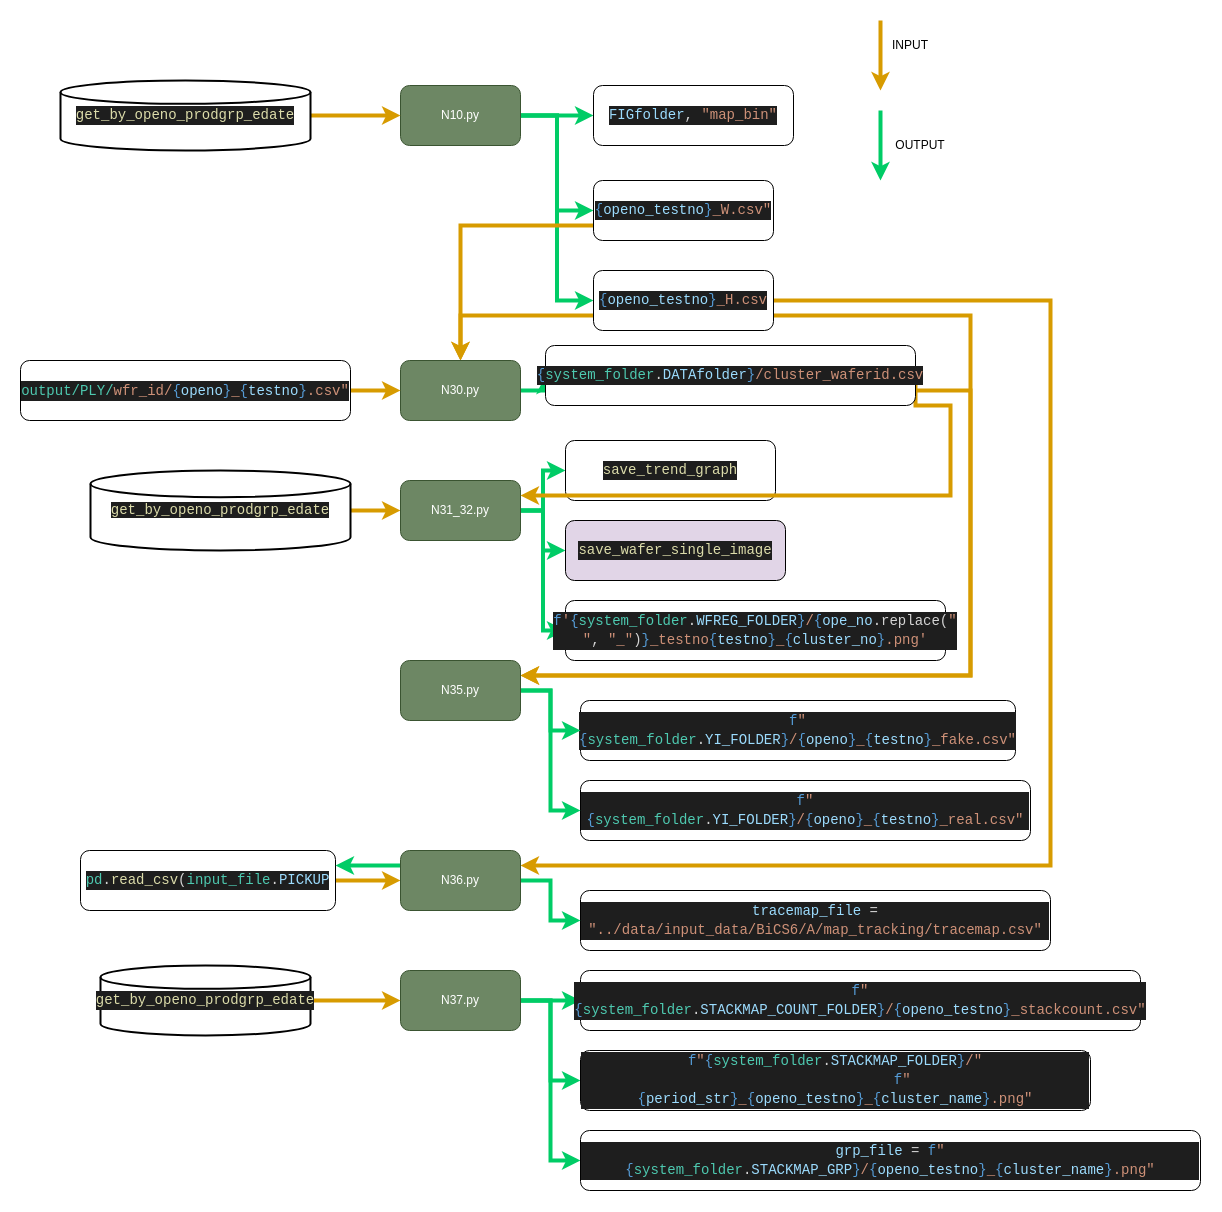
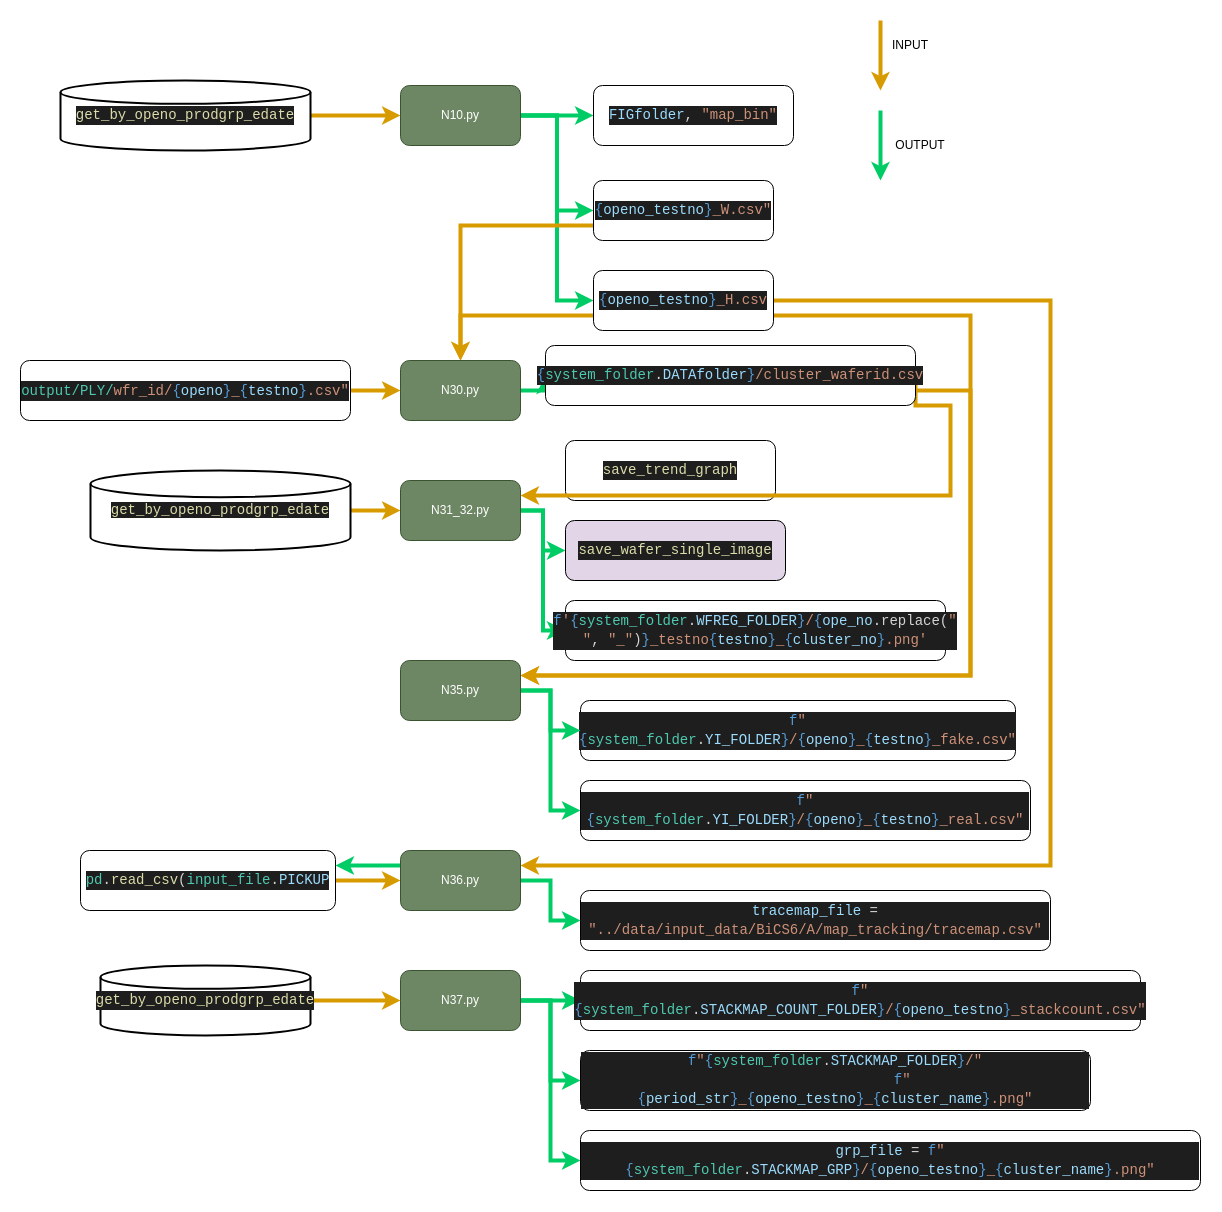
edge "N31_32.py" -> "save_trend_graph": removed
